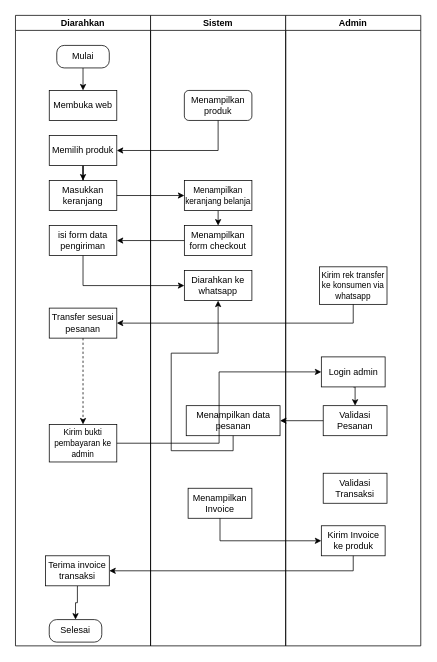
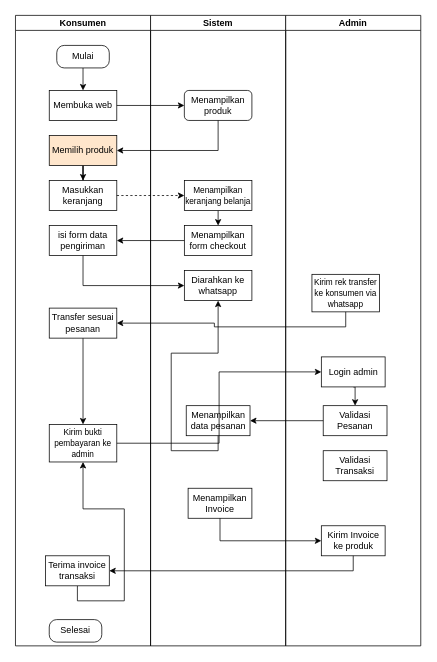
node "Diarahkan": label "Diarahkan" -> "Konsumen"
edge "Membuka web" -> "Menampilkan produk": added
node "Memilih produk": fillcolor #ffffff -> #ffe6cc
edge "Masukkan keranjang" -> "Menampilkan keranjang belanja": style solid -> dashed
node "Kirim rek transfer ke konsumen via whatsapp": moved (353, 285) -> (345, 293)
edge "Transfer sesuai pesanan" -> "Kirim bukti pembayaran ke admin": style dashed -> solid
node "Menampilkan data pesanan": size 94x30 -> 64x30
node "Validasi Transaksi": moved (355, 488) -> (355, 465)
edge "Terima invoice transaksi" -> "Selesai": now "Terima invoice transaksi" -> "Kirim bukti pembayaran ke admin"
